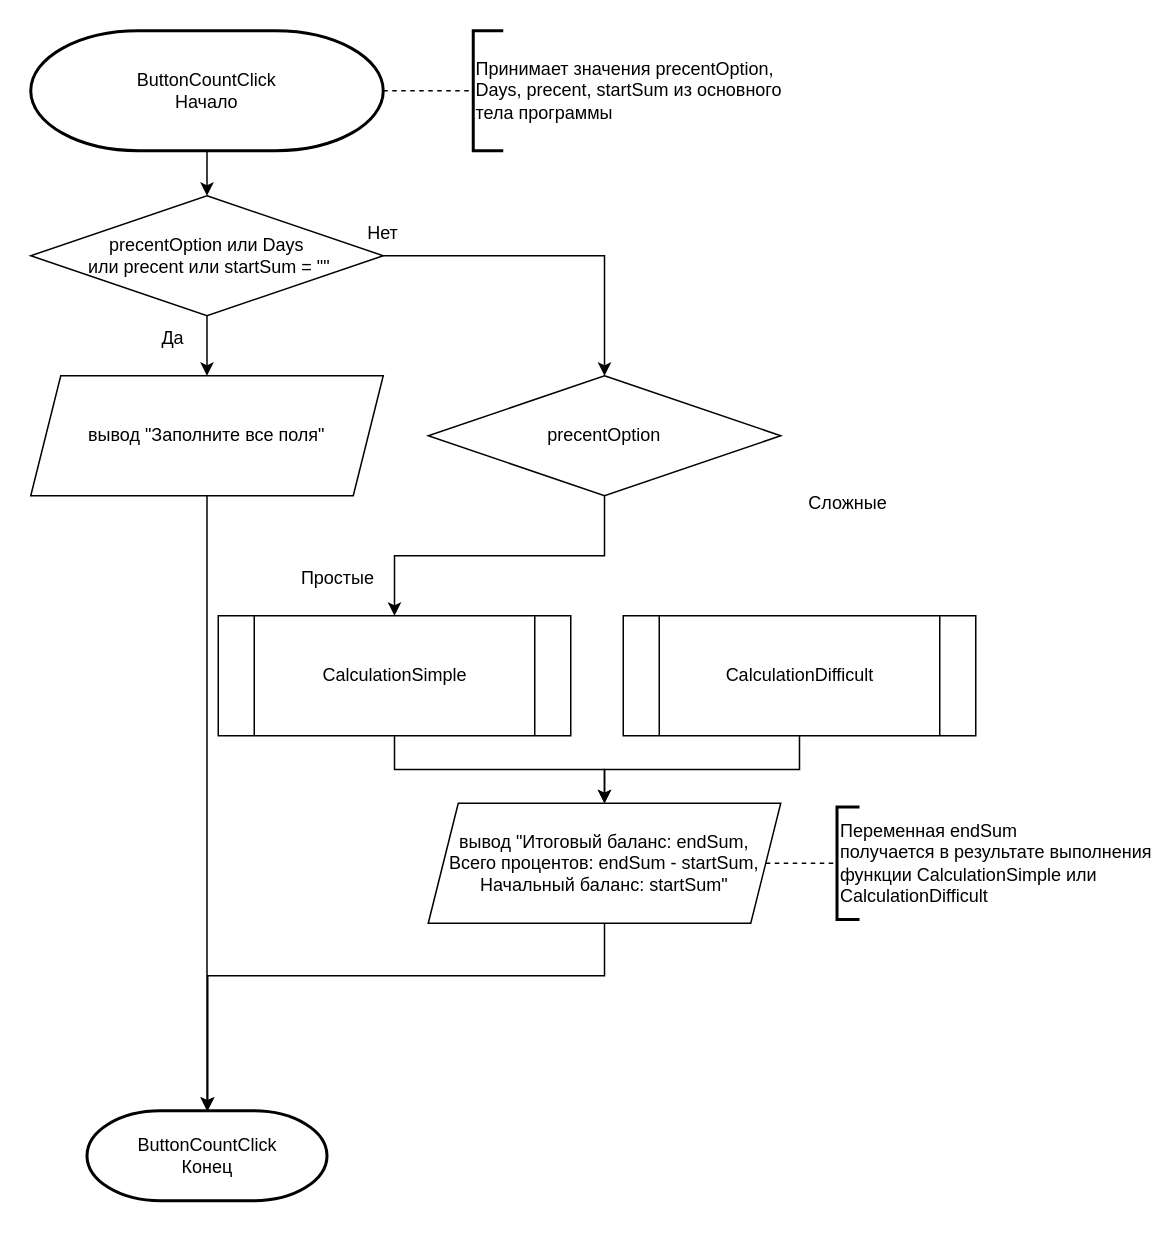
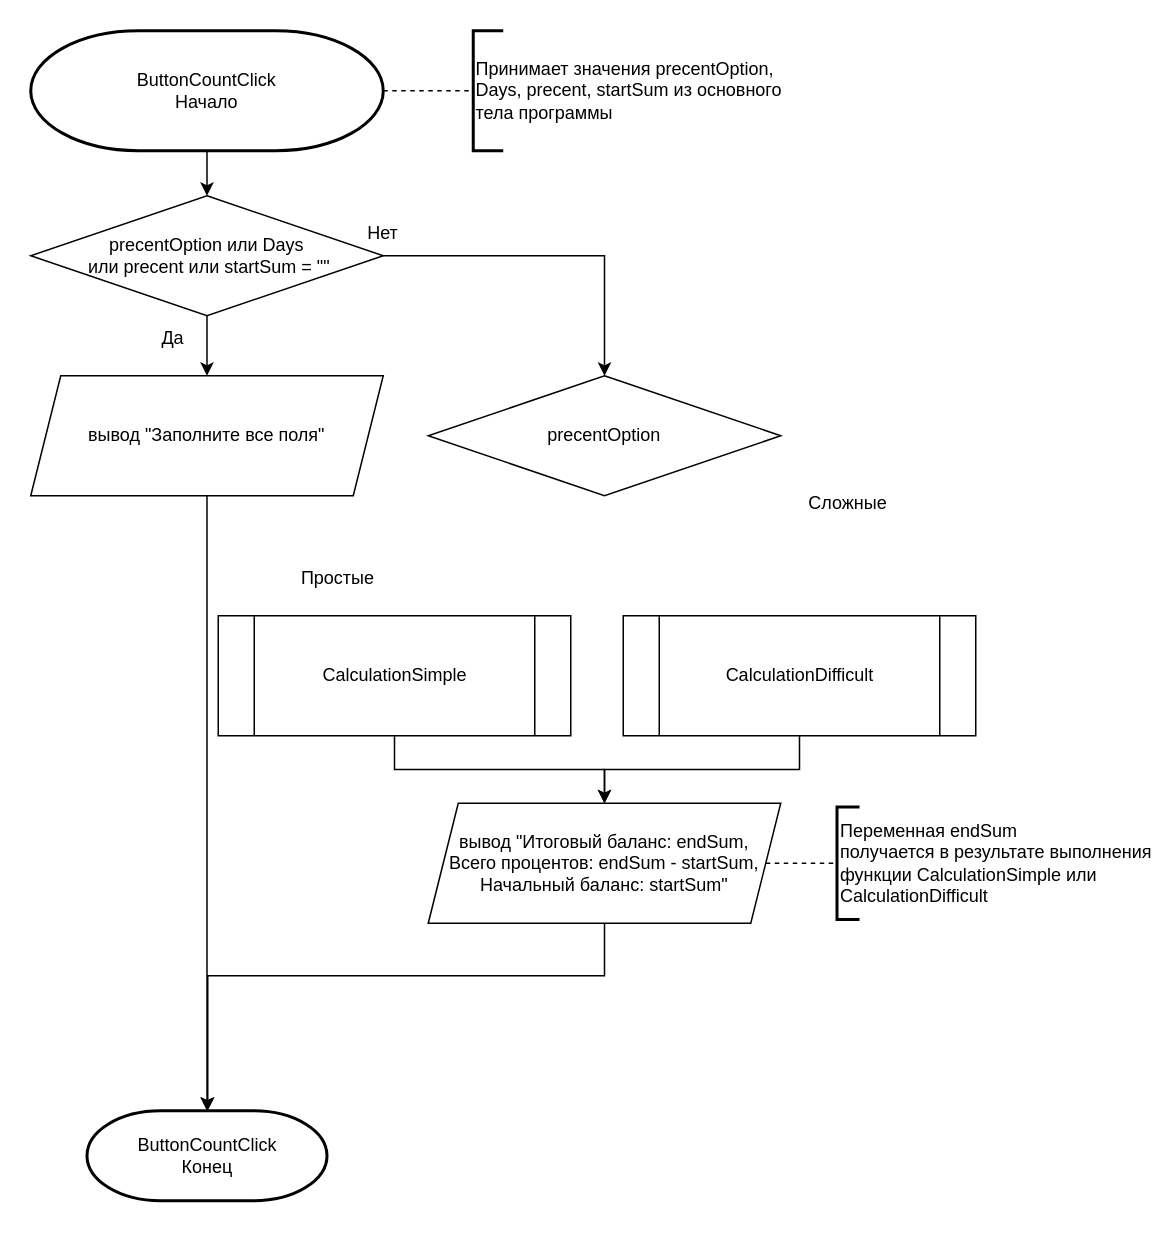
edge "precentOption" -> "CalculationSimple": removed
